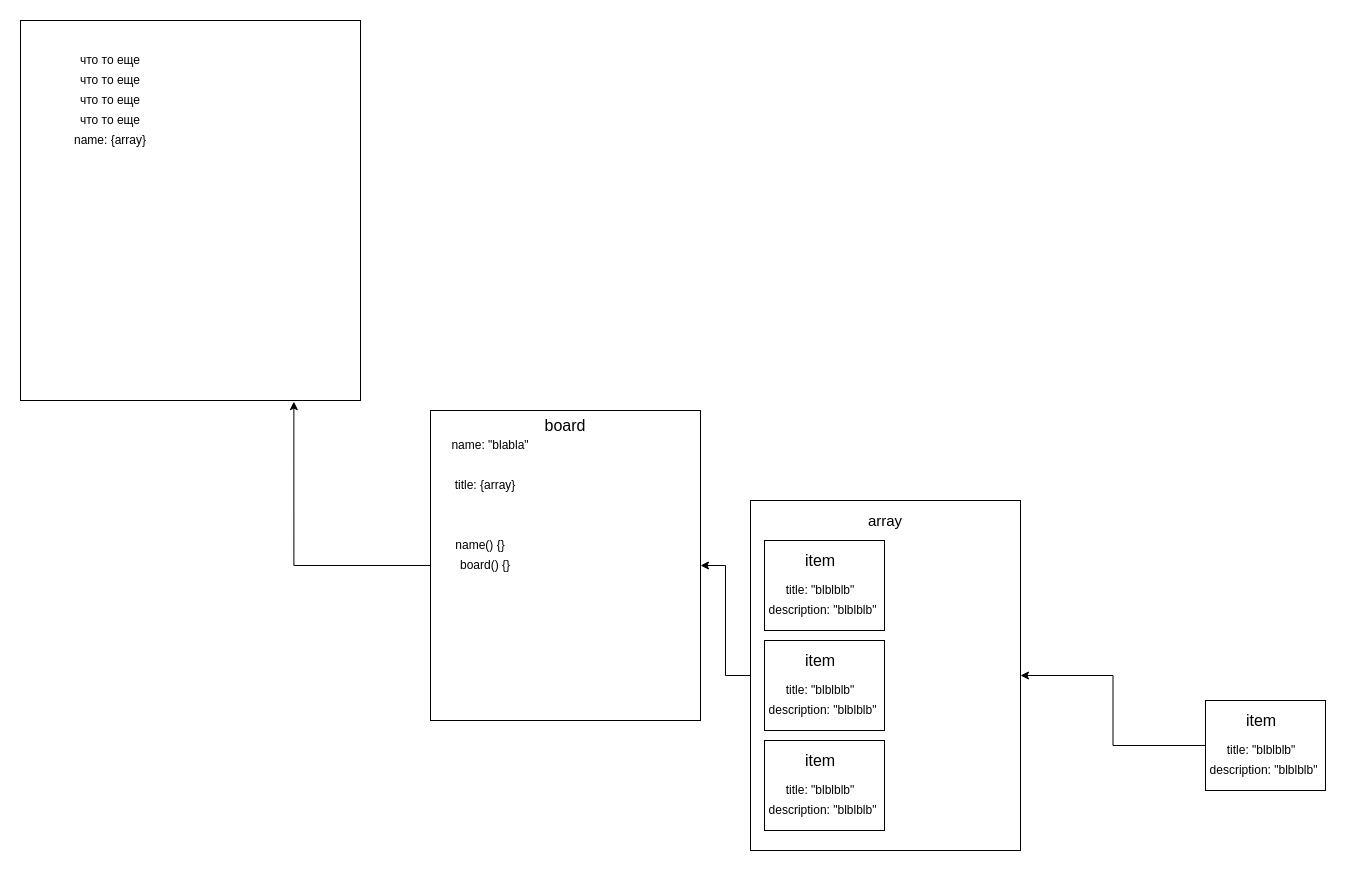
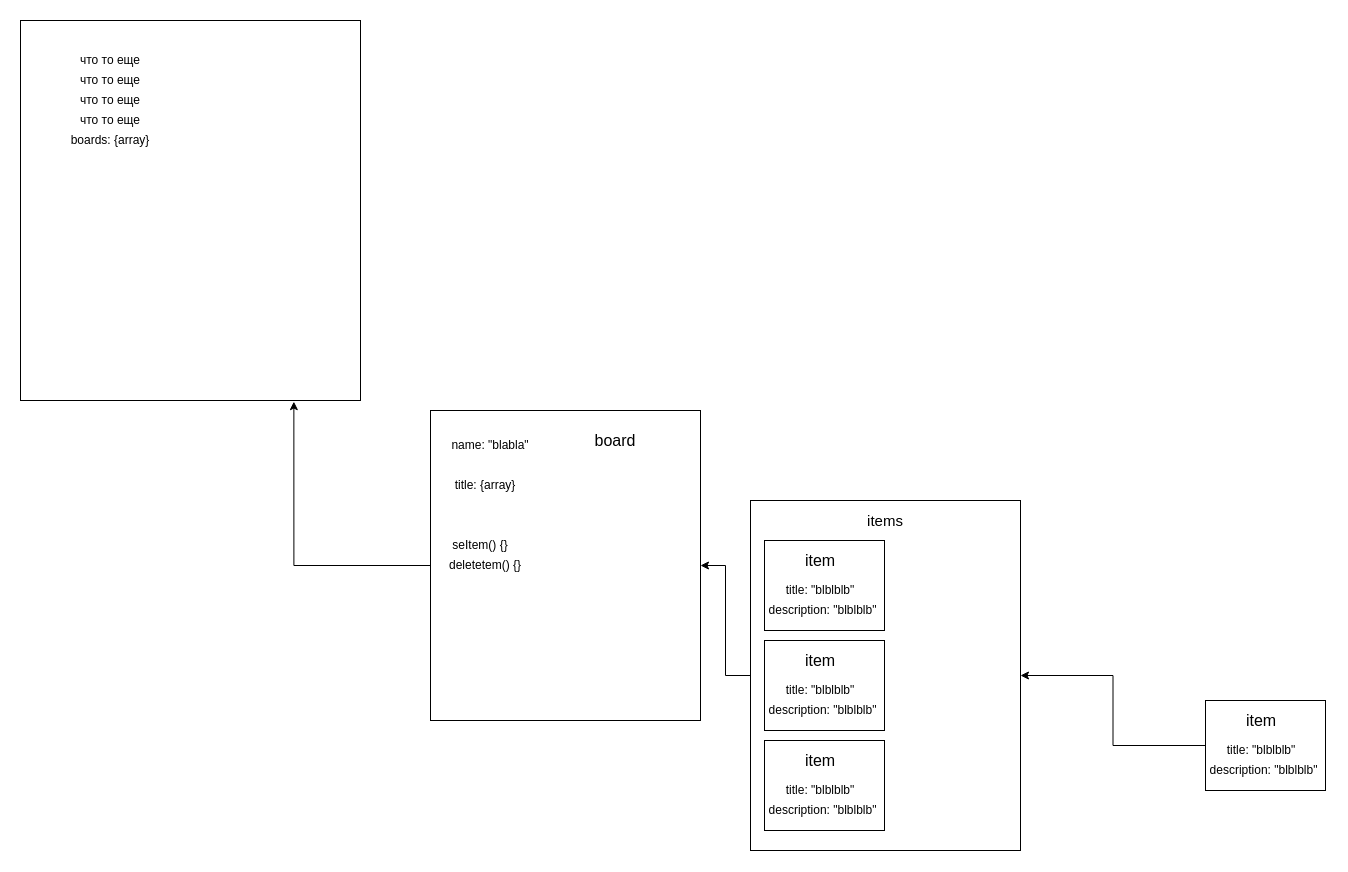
node "name: {array}": label "name: {array}" -> "boards: {array}"
node "board": moved (566, 426) -> (616, 441)
node "array": label "array" -> "items"
node "name() {}": label "name() {}" -> "seItem() {}"
node "board() {}": label "board() {}" -> "deletetem() {}"
